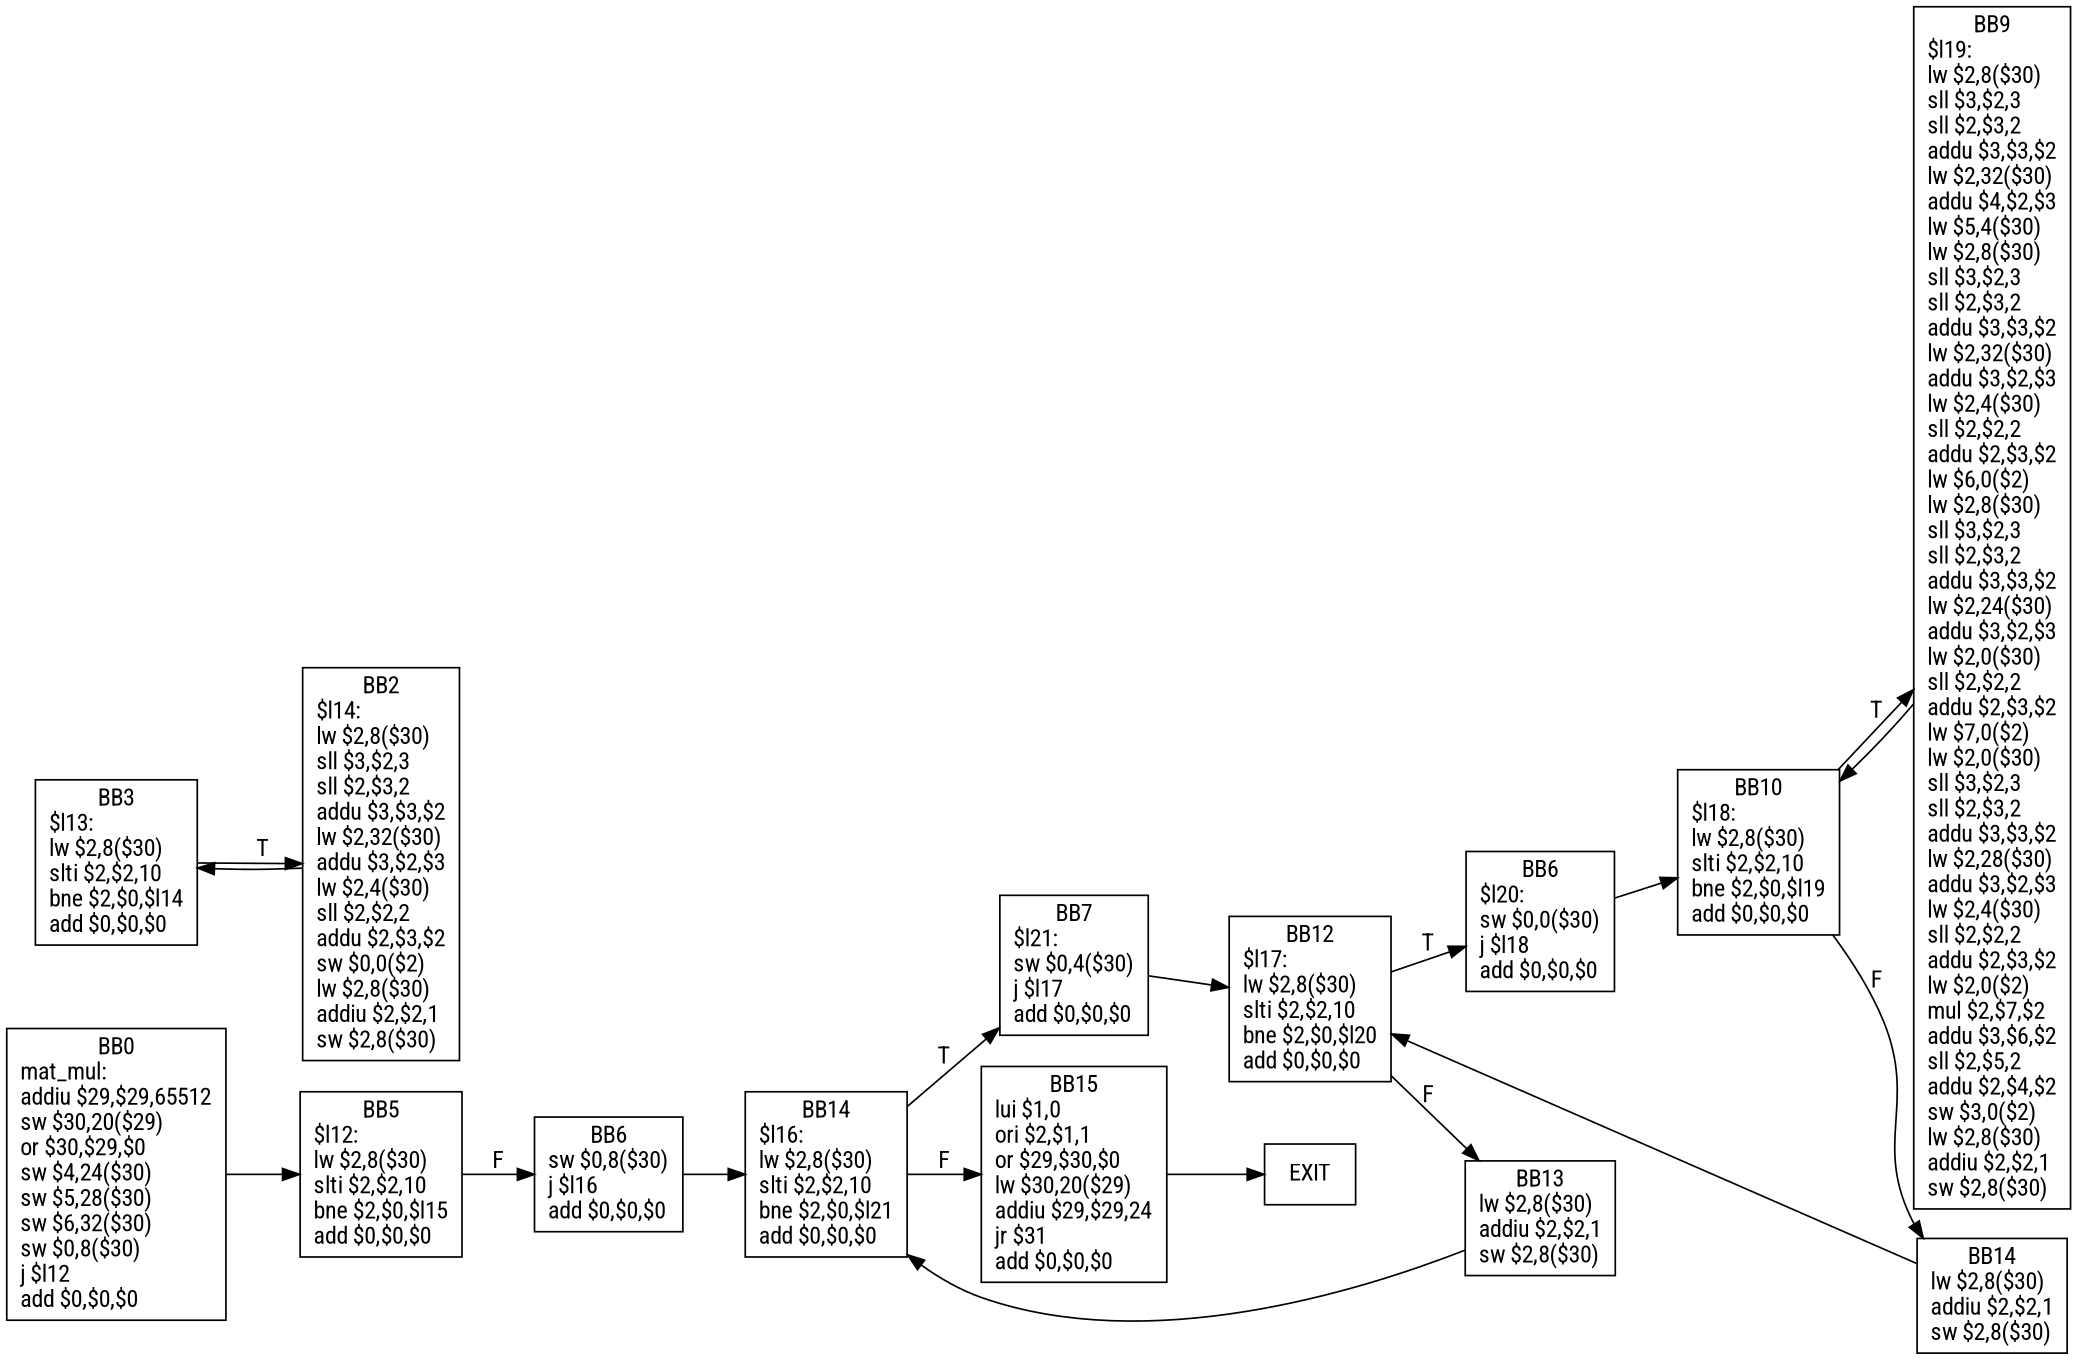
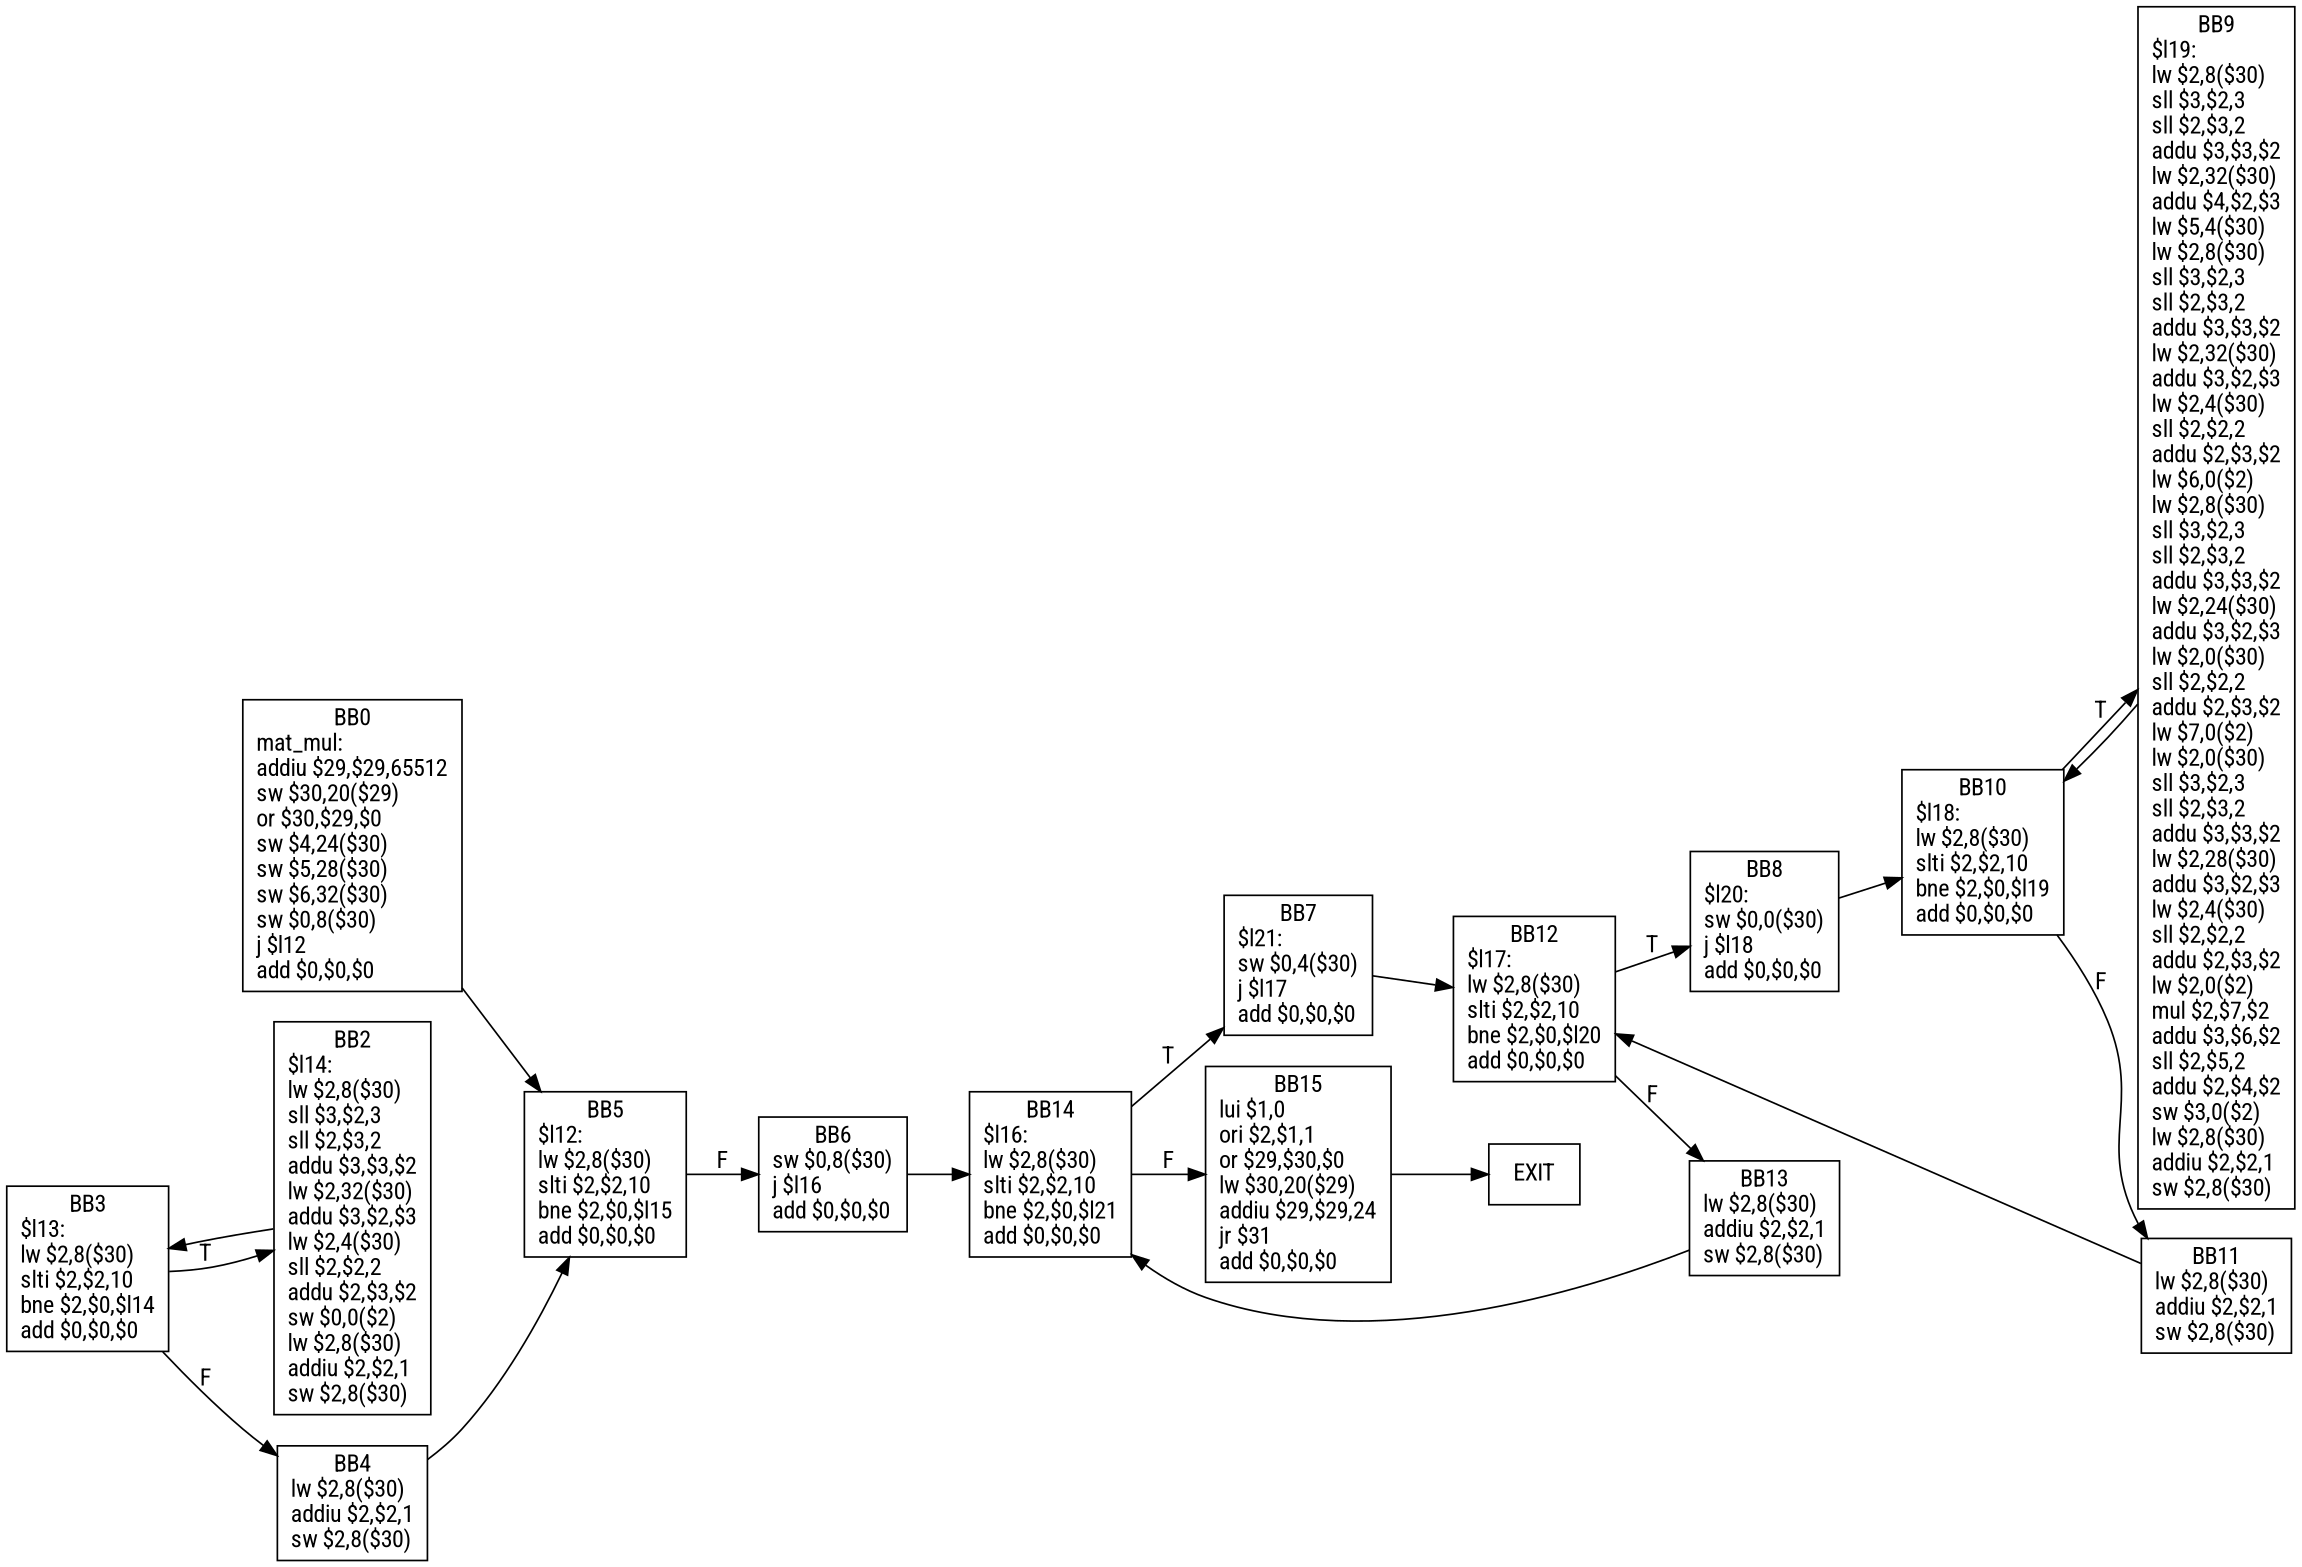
node "BB6 $l20: sw $0,0($30) j $l18 add $0,$0,$0": label "BB6 $l20: sw $0,0($30) j $l18 add $0,$0,$0" -> "BB8 $l20: sw $0,0($30) j $l18 add $0,$0,$0"
node "BB14 lw $2,8($30) addiu $2,$2,1 sw $2,8($30)": label "BB14 lw $2,8($30) addiu $2,$2,1 sw $2,8($30)" -> "BB11 lw $2,8($30) addiu $2,$2,1 sw $2,8($30)"
node "BB4 lw $2,8($30) addiu $2,$2,1 sw $2,8($30)": added
